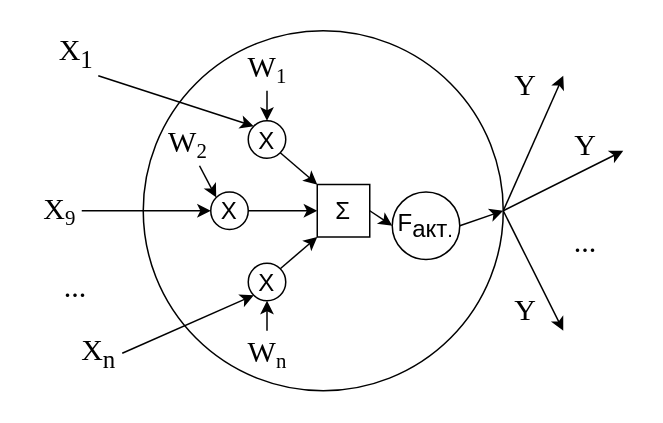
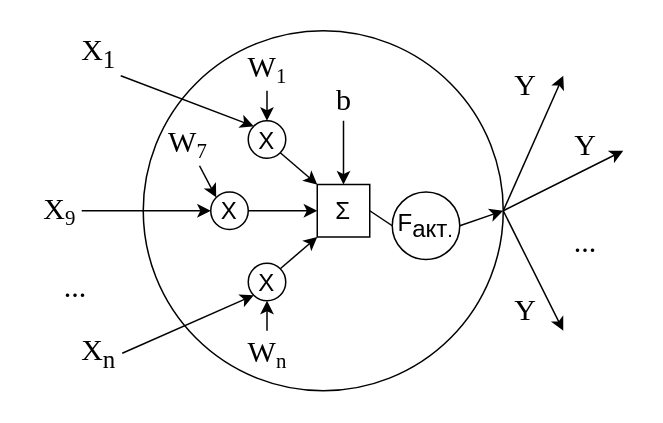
node "X1": moved (77, 53) -> (99, 53)
node "b": added
node "W2": label "W2" -> "W7"
edge "b" -> "Σ": added
edge "Σ" -> "Fакт.": arrowhead classic -> none
